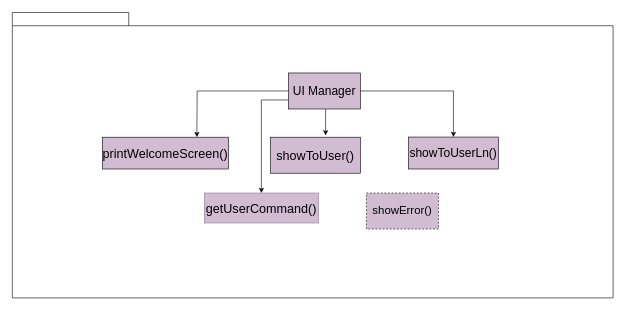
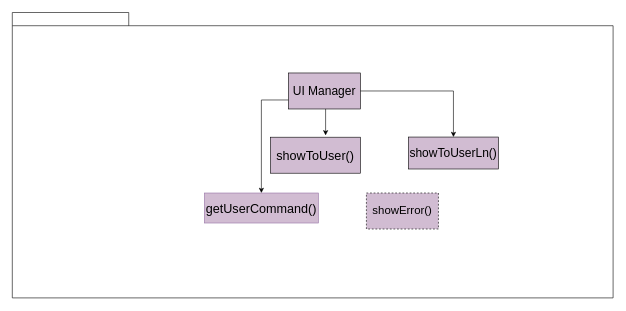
edge "UI Manager" -> "printWelcomeScreen()": removed
node "printWelcomeScreen()": removed
